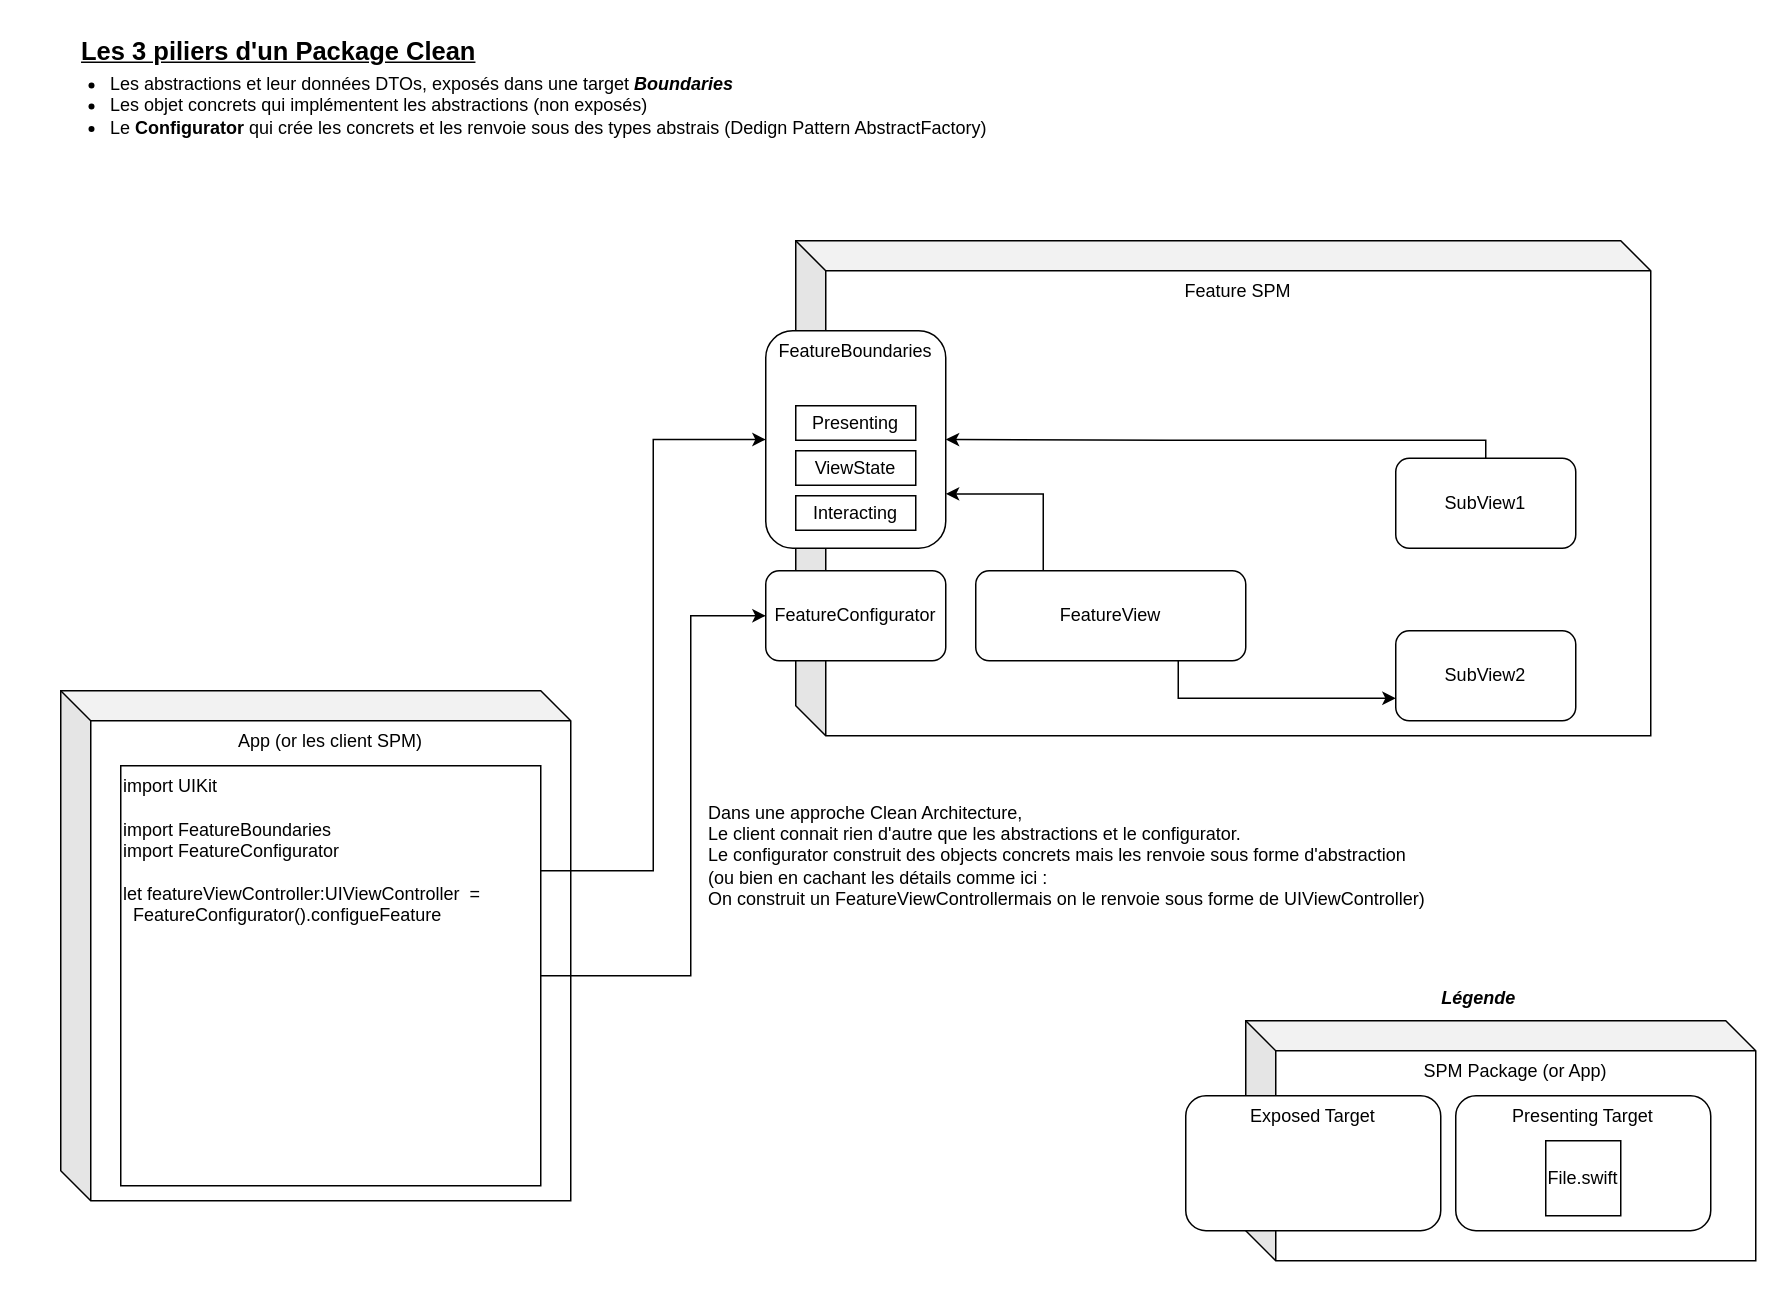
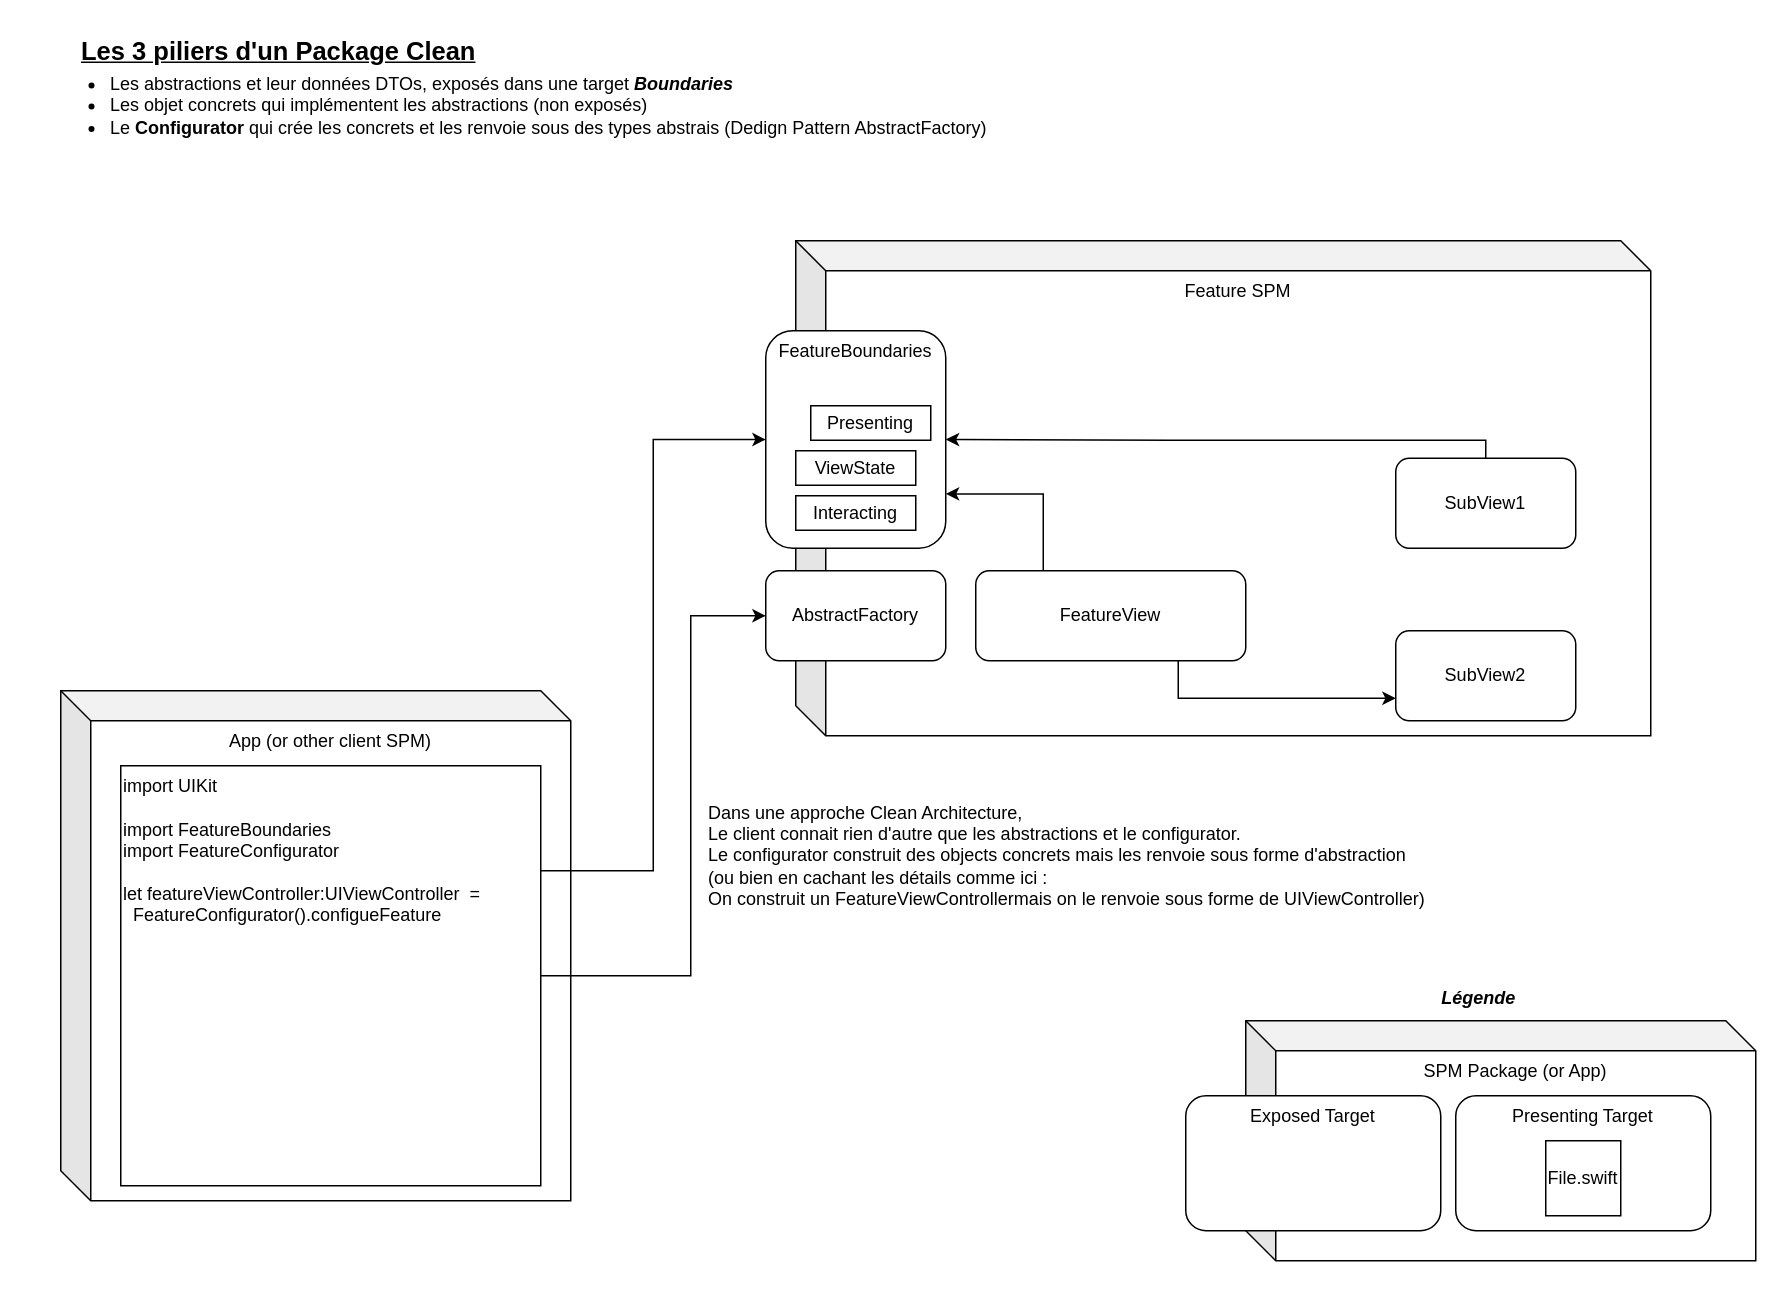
node "Presenting": moved (856, 423) -> (871, 423)
node "FeatureConfigurator": label "FeatureConfigurator" -> "AbstractFactory"
node "App (or les client SPM)": label "App (or les client SPM)" -> "App (or other client SPM)"
